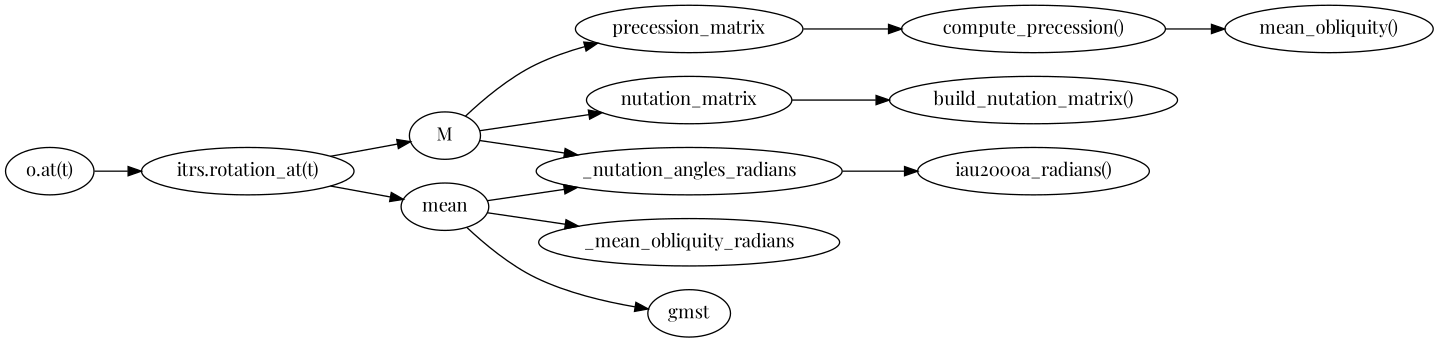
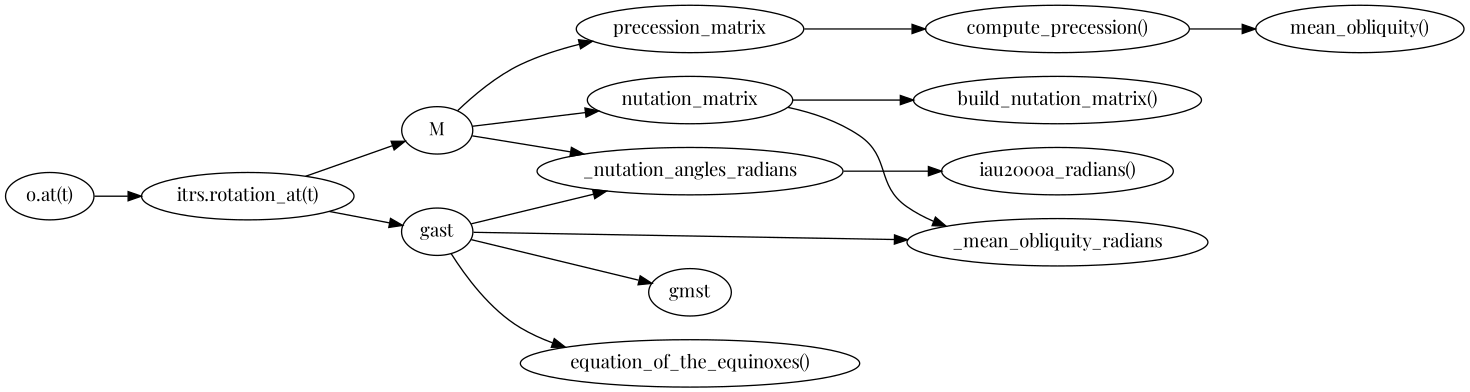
edge "nutation_matrix" -> "_mean_obliquity_radians": added
node "mean": label "mean" -> "gast"
node "equation_of_the_equinoxes()": added
